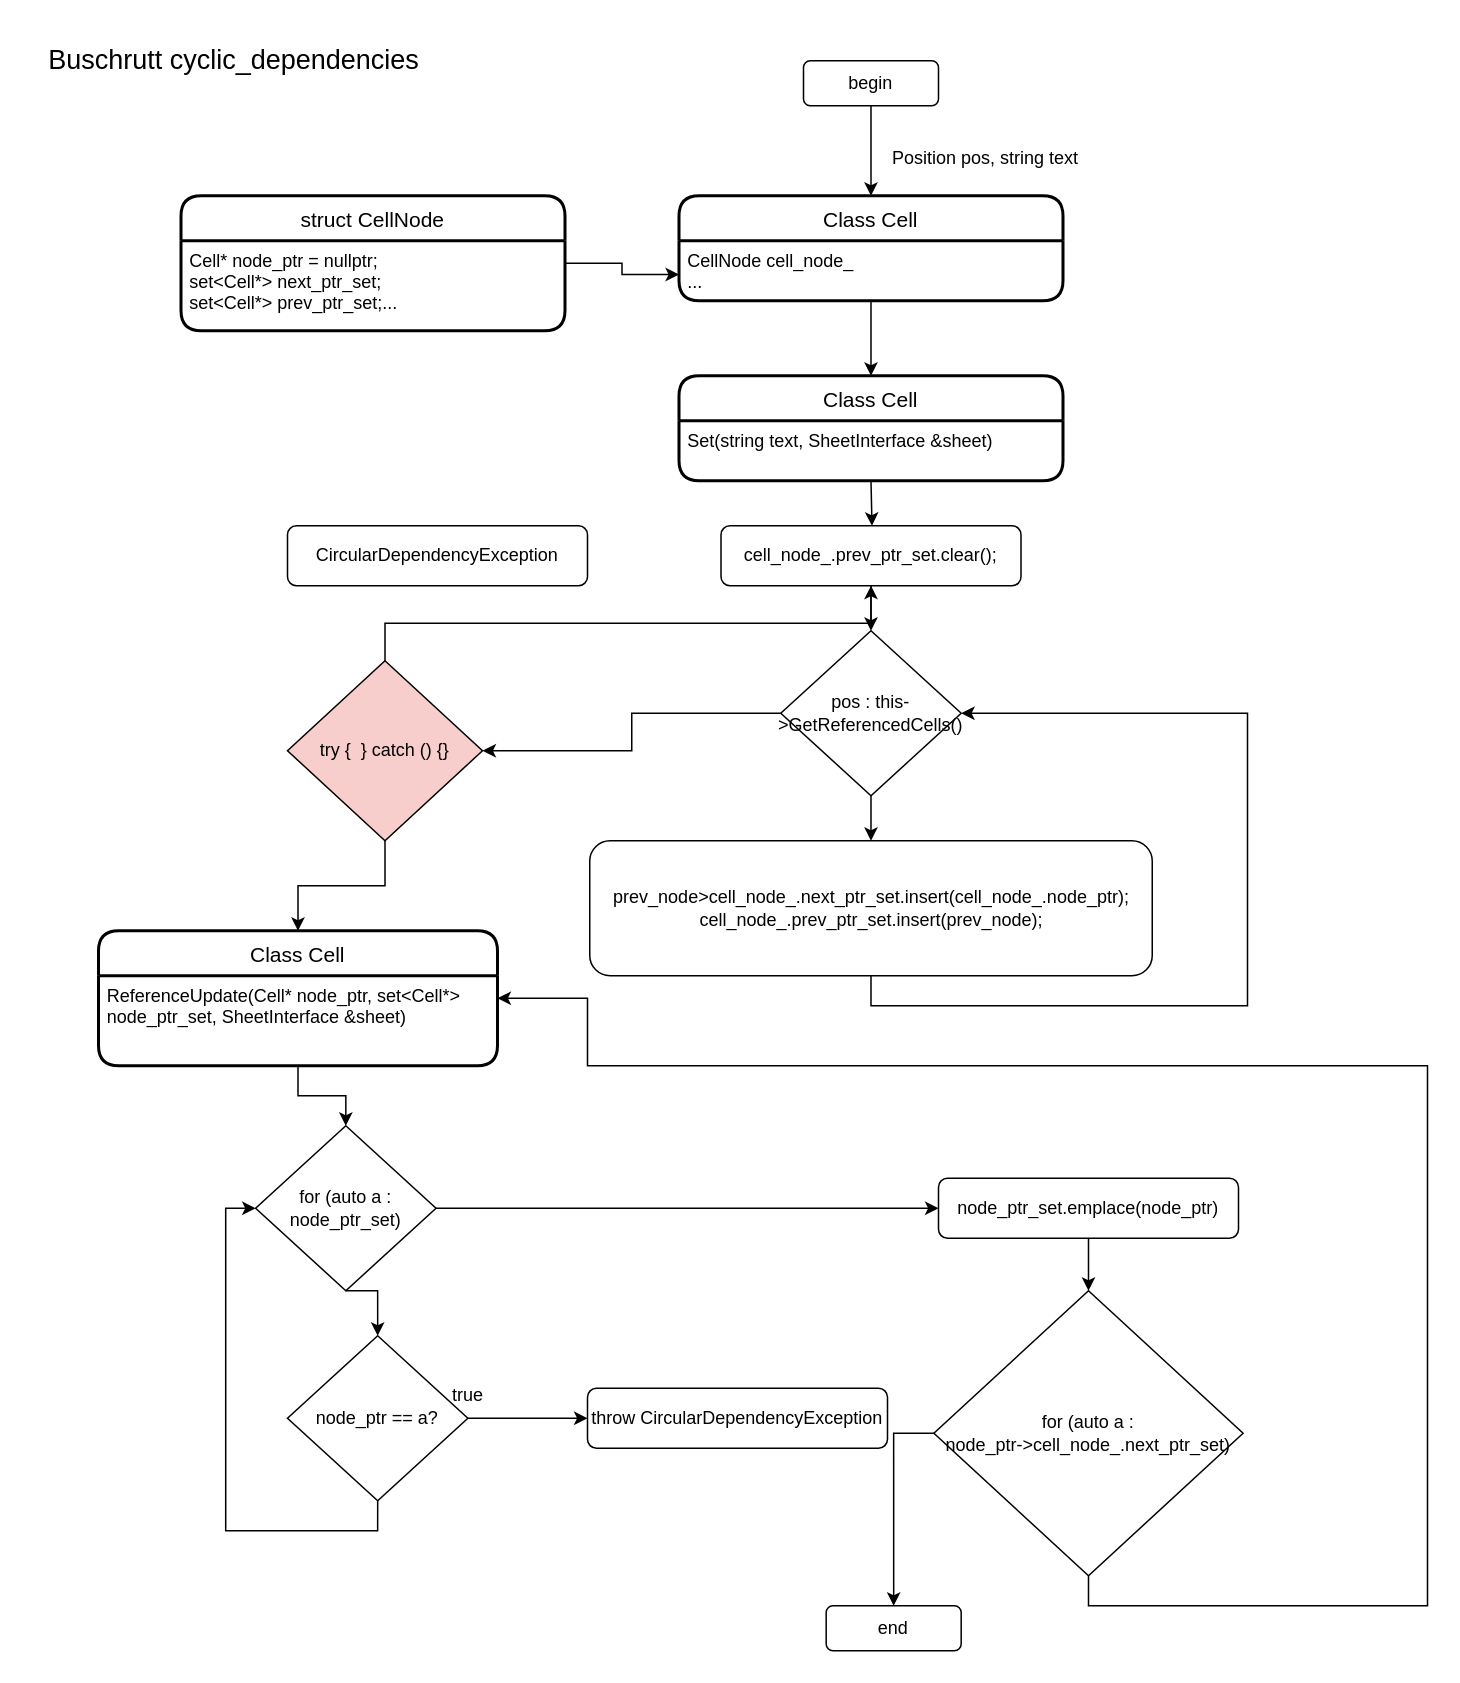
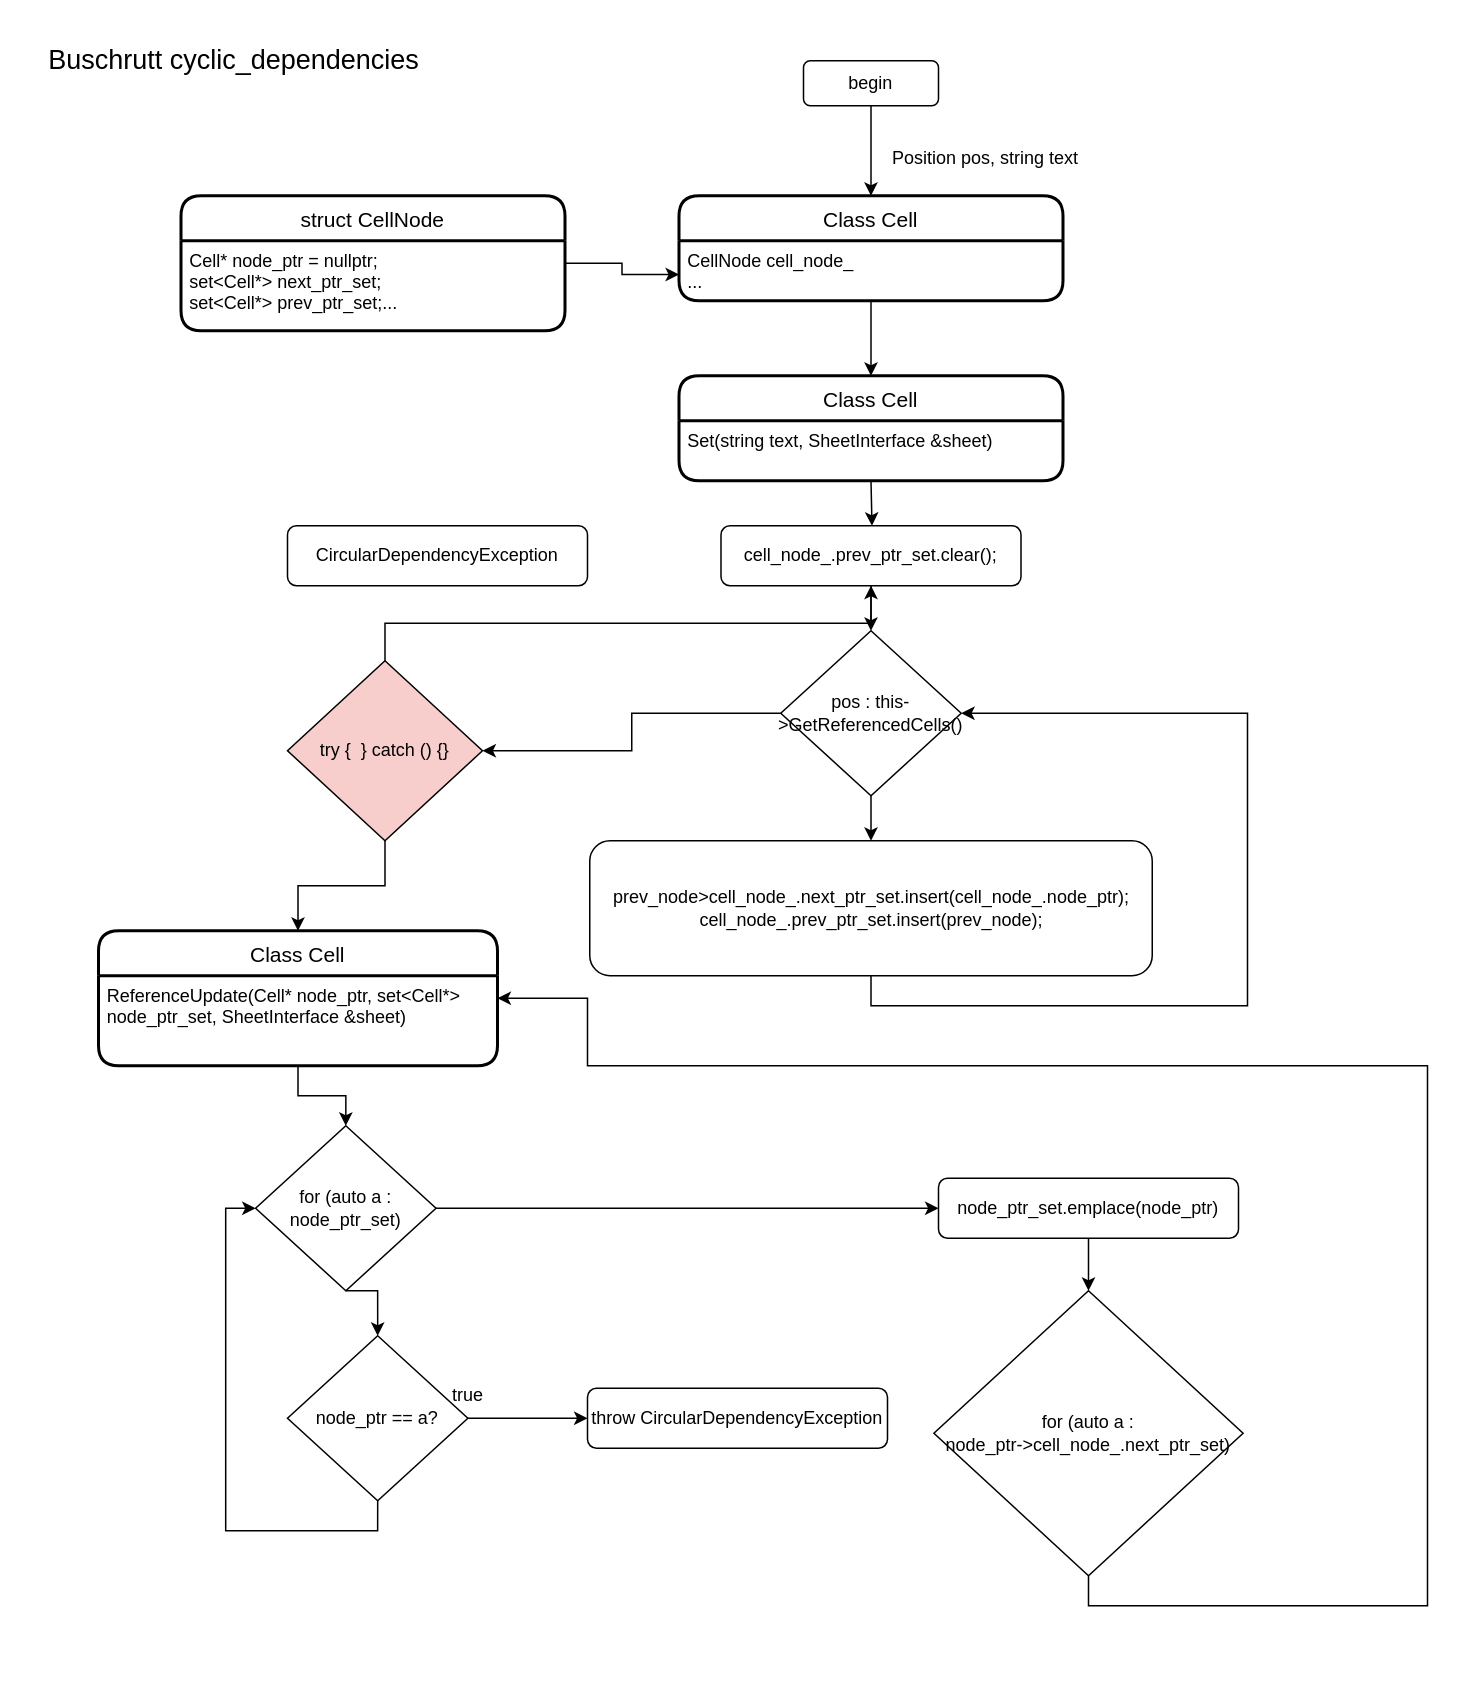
edge "for (auto a : node_ptr->cell_node_.next_ptr_set)" -> "end": removed
node "end": removed
